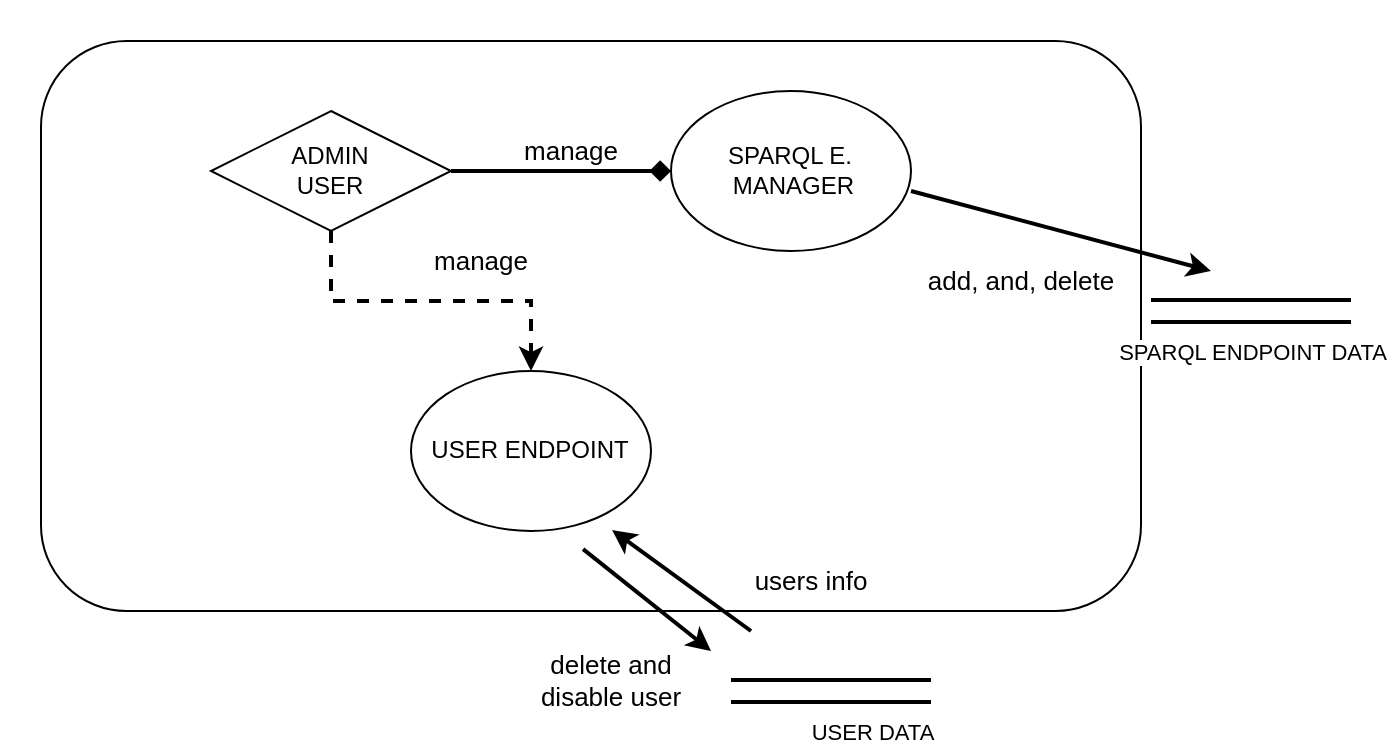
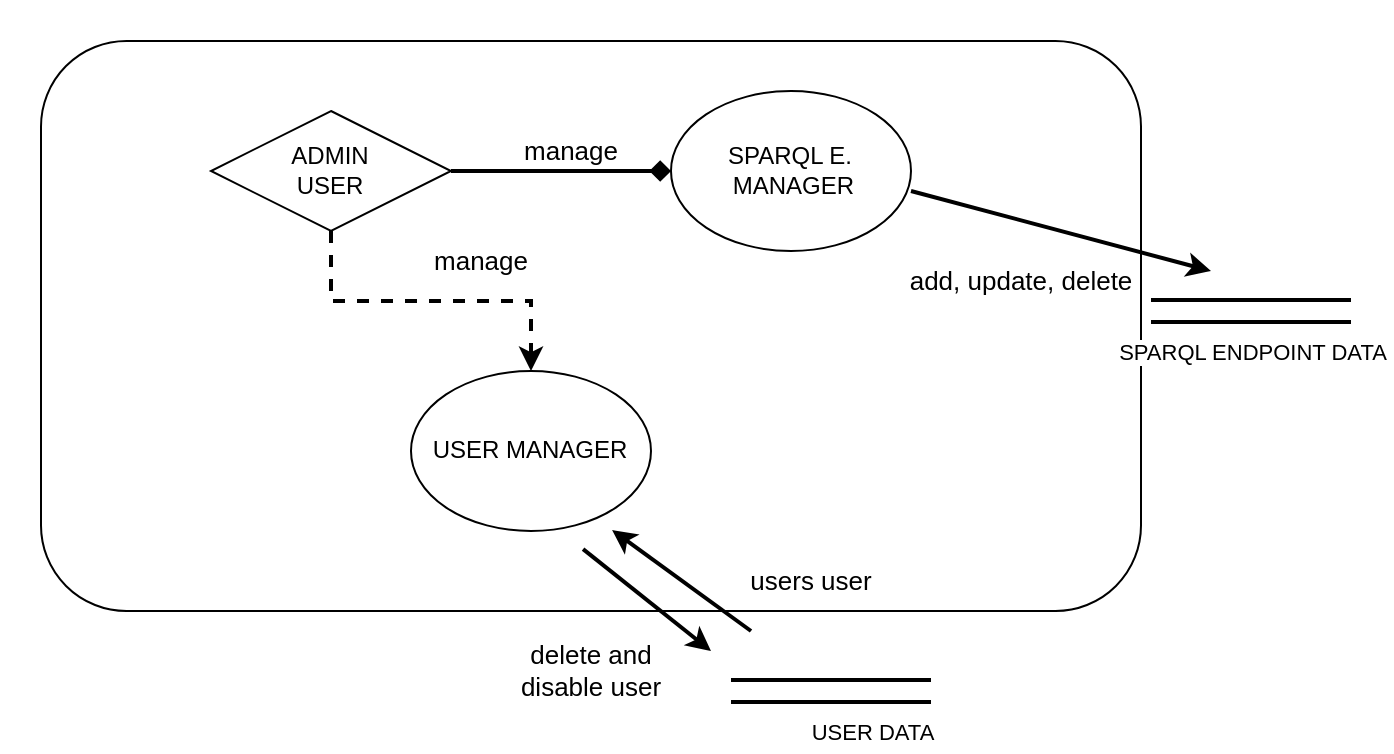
node "add, and, delete": label "add, and, delete" -> "add, update, delete"
node "USER ENDPOINT": label "USER ENDPOINT" -> "USER MANAGER"
node "users info": label "users info" -> "users user"
node "delete and disable user": moved (611, 681) -> (591, 671)
